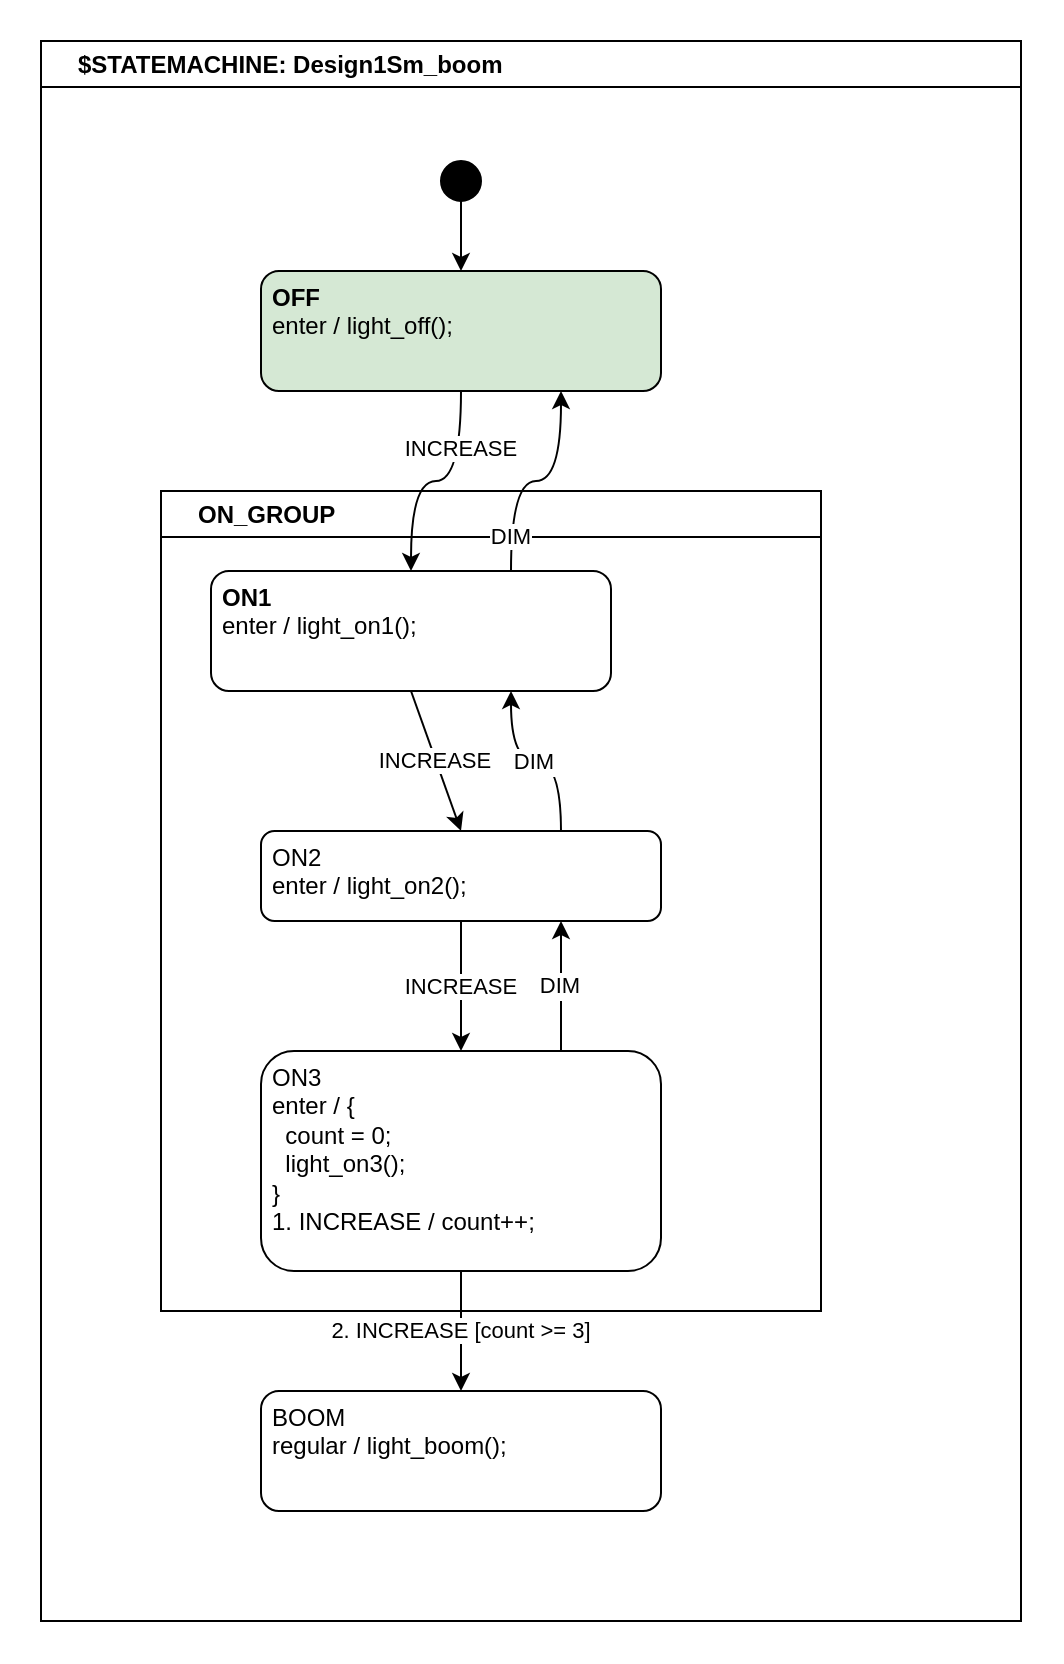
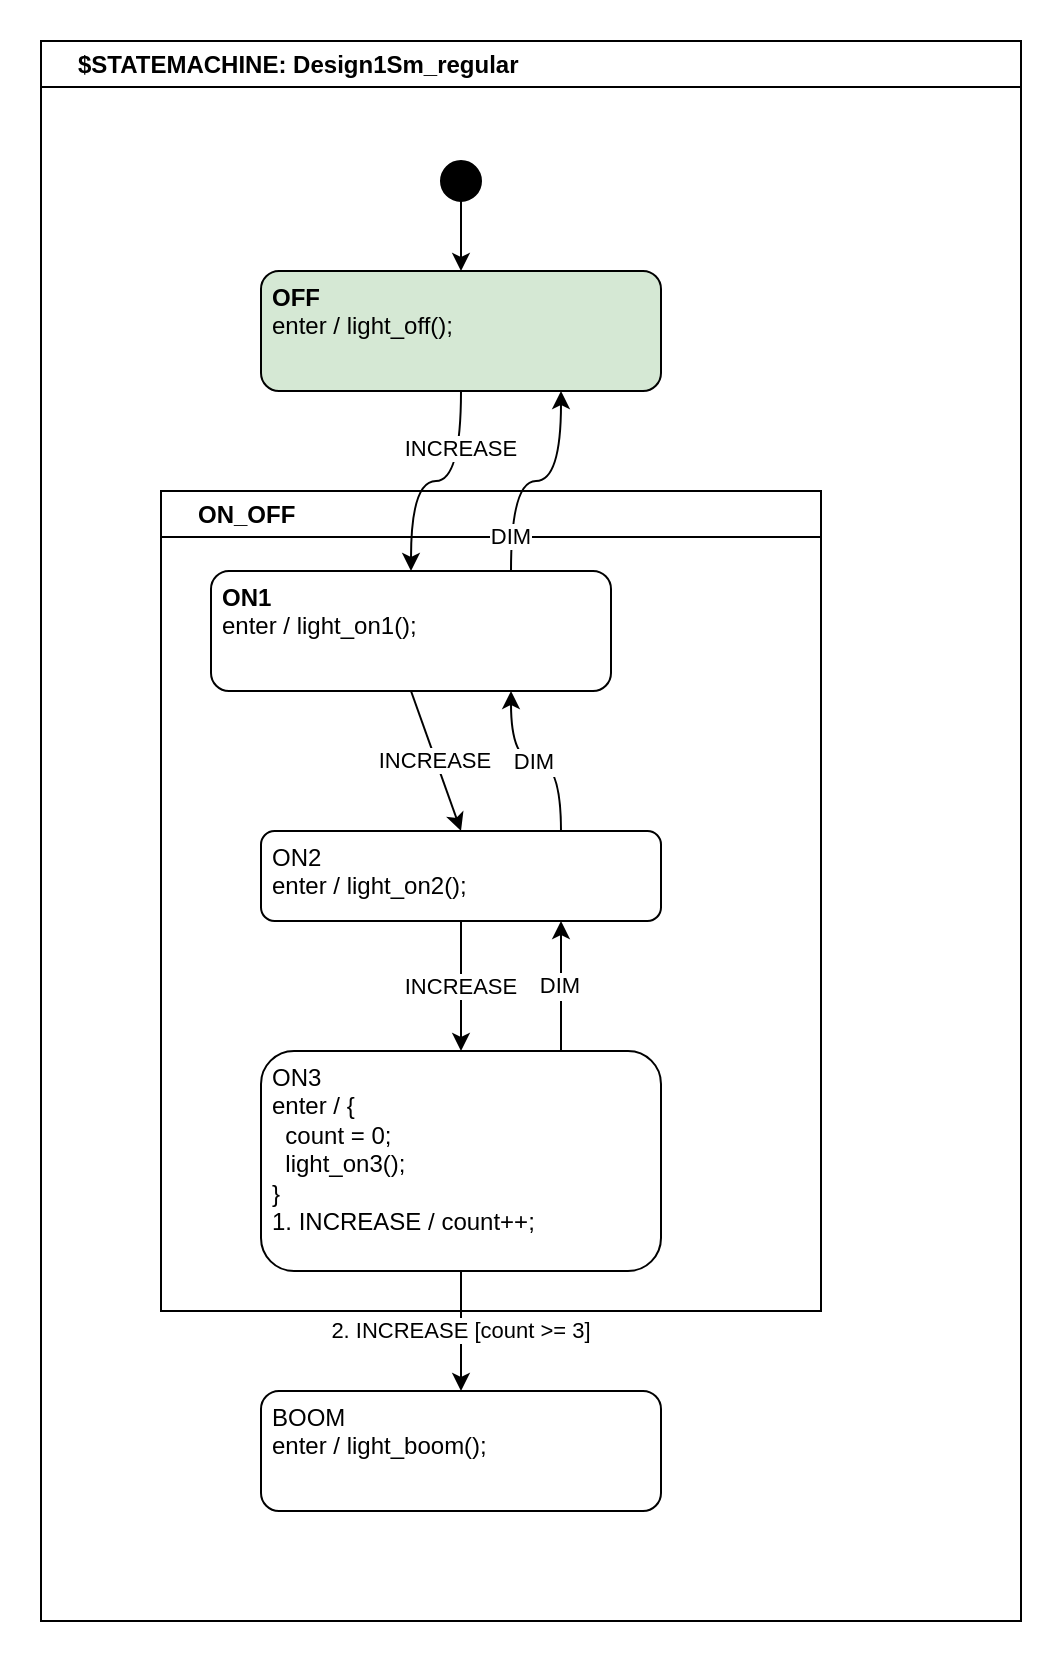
node "$STATEMACHINE: Design1Sm_boom": label "$STATEMACHINE: Design1Sm_boom" -> "$STATEMACHINE: Design1Sm_regular"
node "ON_GROUP": label "ON_GROUP" -> "ON_OFF"
node "BOOM regular / light_boom();": label "BOOM regular / light_boom();" -> "BOOM enter / light_boom();"
